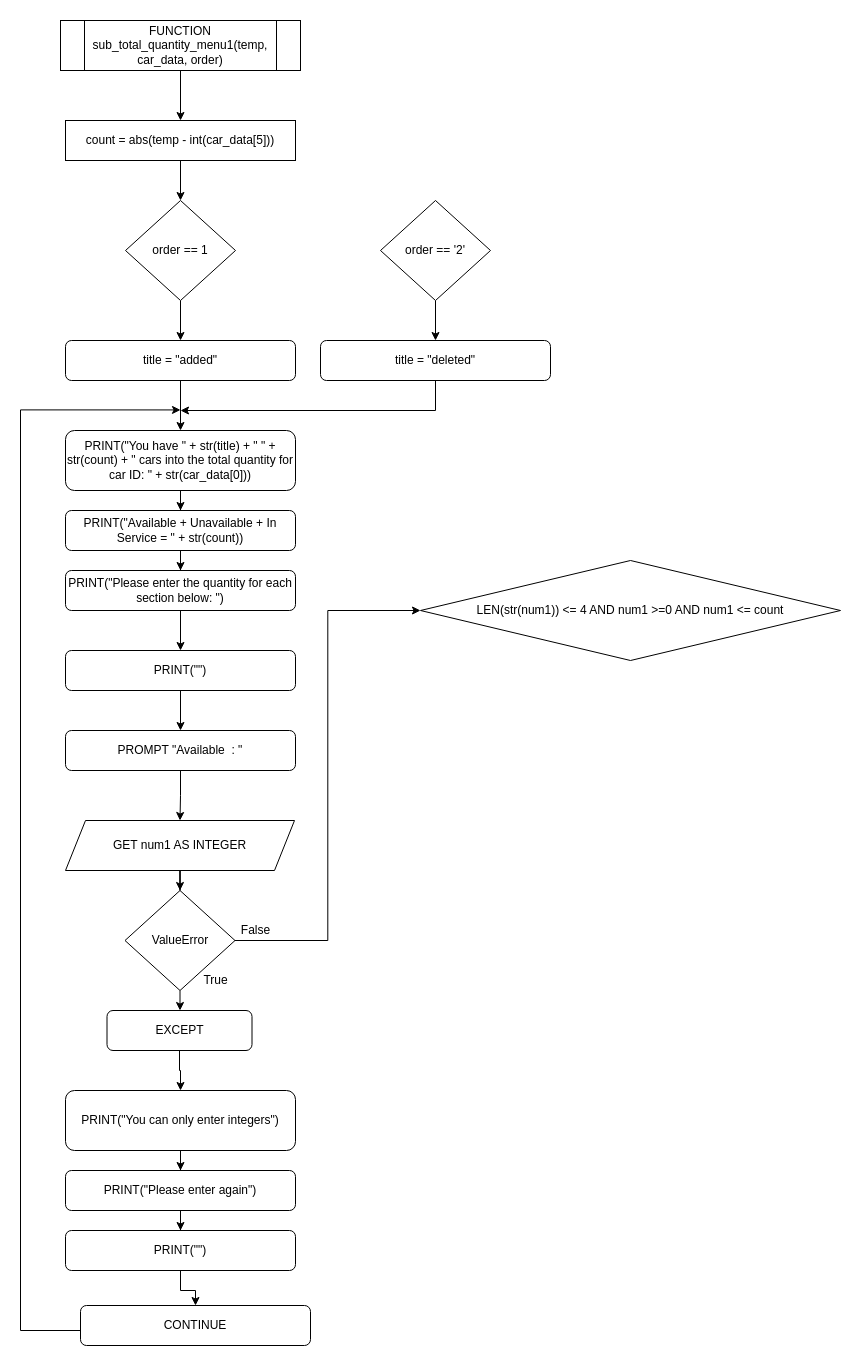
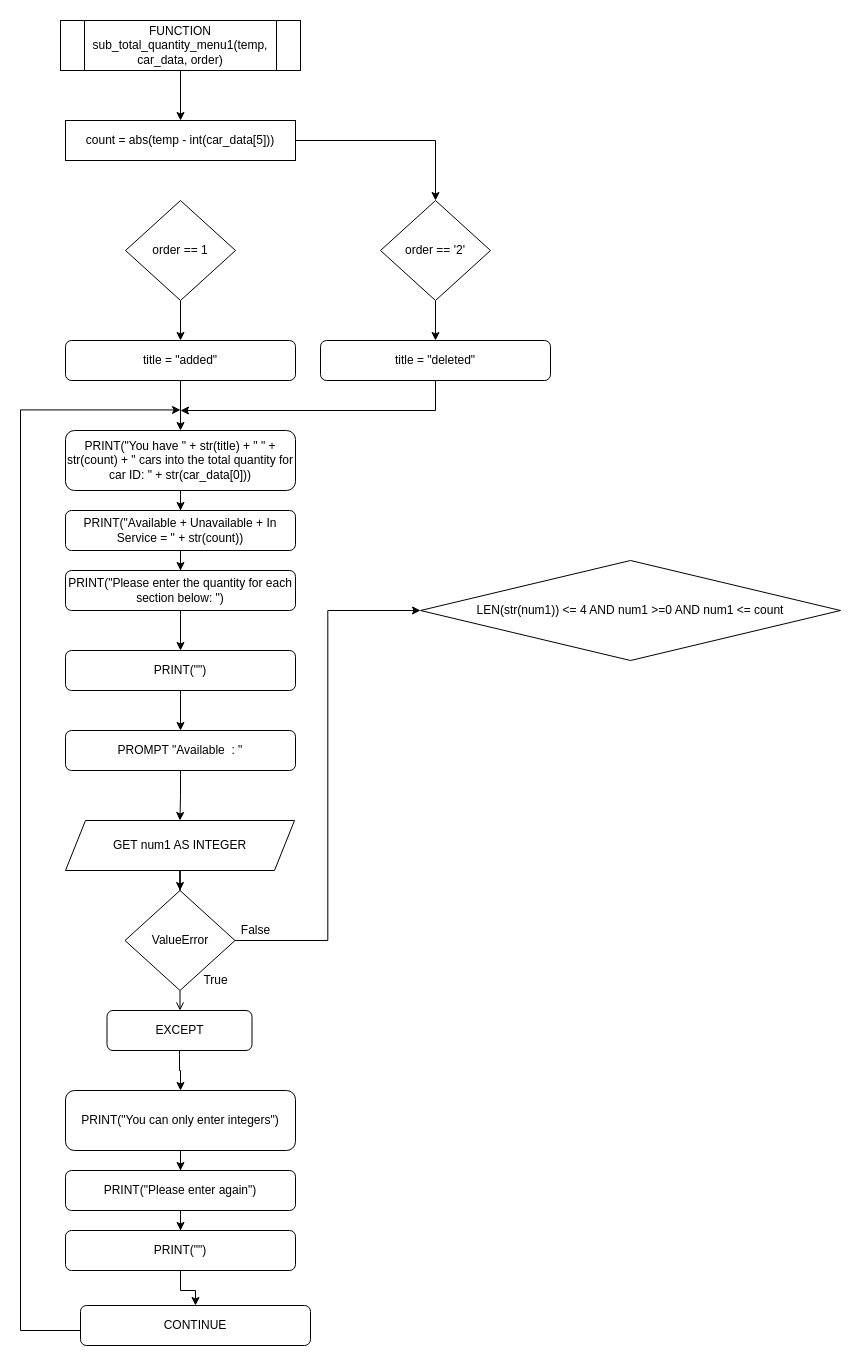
edge "count = abs(temp - int(car_data[5]))" -> "order == 1": now "count = abs(temp - int(car_data[5]))" -> "order == '2'"
edge "ValueError" -> "EXCEPT": arrowhead classic -> open
